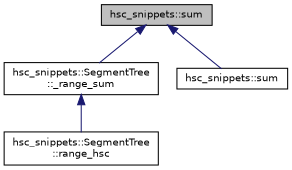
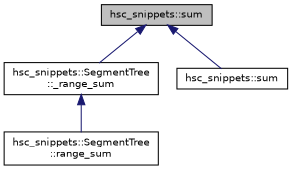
node "hsc_snippets::SegmentTree ::range_hsc": label "hsc_snippets::SegmentTree ::range_hsc" -> "hsc_snippets::SegmentTree ::range_sum"
